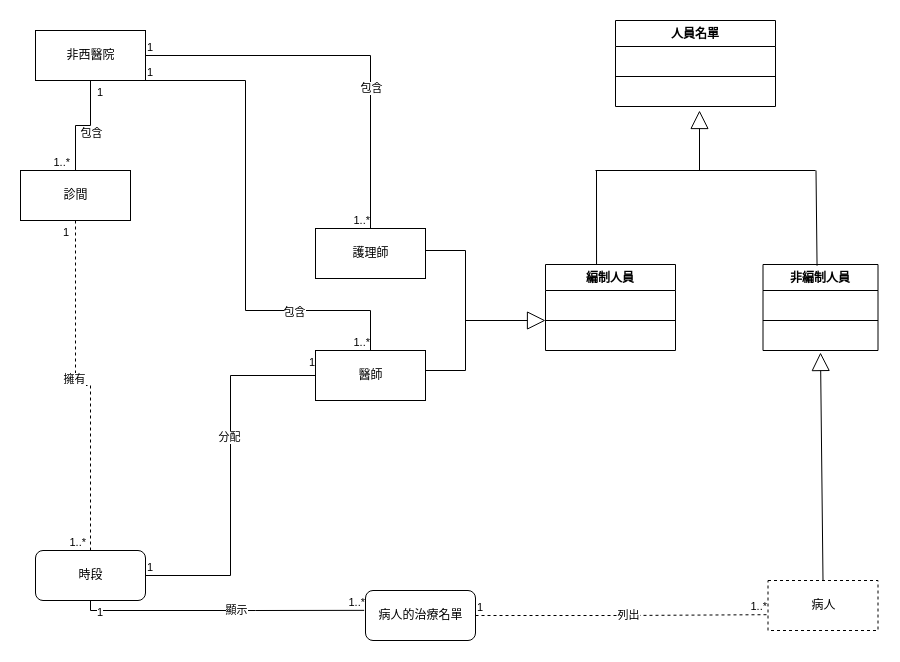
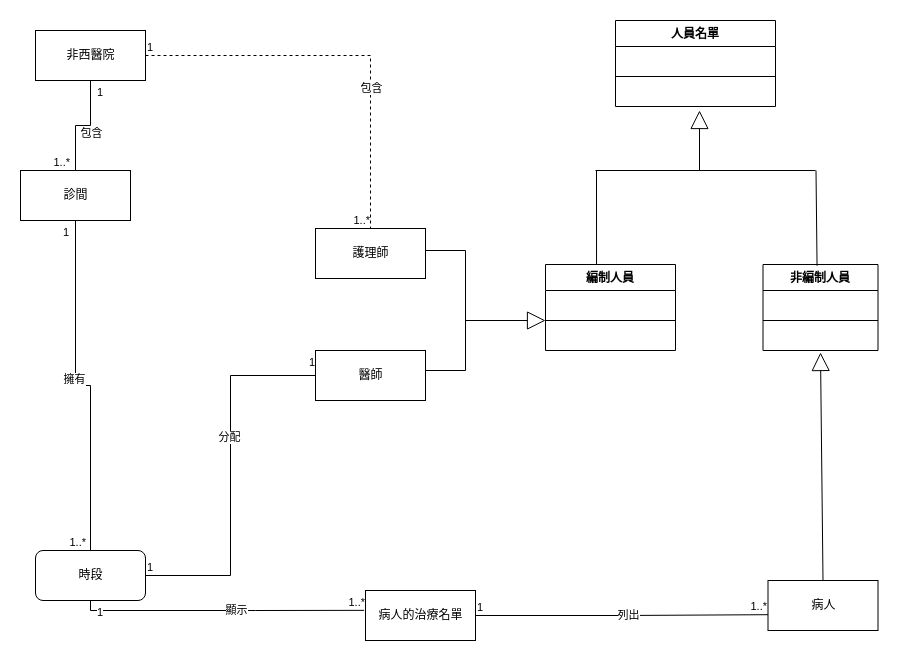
edge "非西醫院" -- "護理師": style solid -> dashed
edge "非西醫院" -- "醫師": removed, labels "1", "包含", "1..*"
edge "診間" -- "時段": style dashed -> solid
node "病人": style dashed -> solid
node "病人的治療名單": shape rounded rectangle -> rectangle
edge "病人" -- "病人的治療名單": style dashed -> solid
